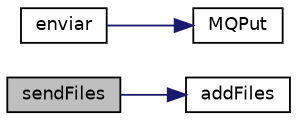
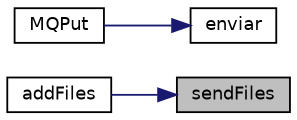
edge "enviar" -> "MQPut": reversed
edge "sendFiles" -> "addFiles": reversed
